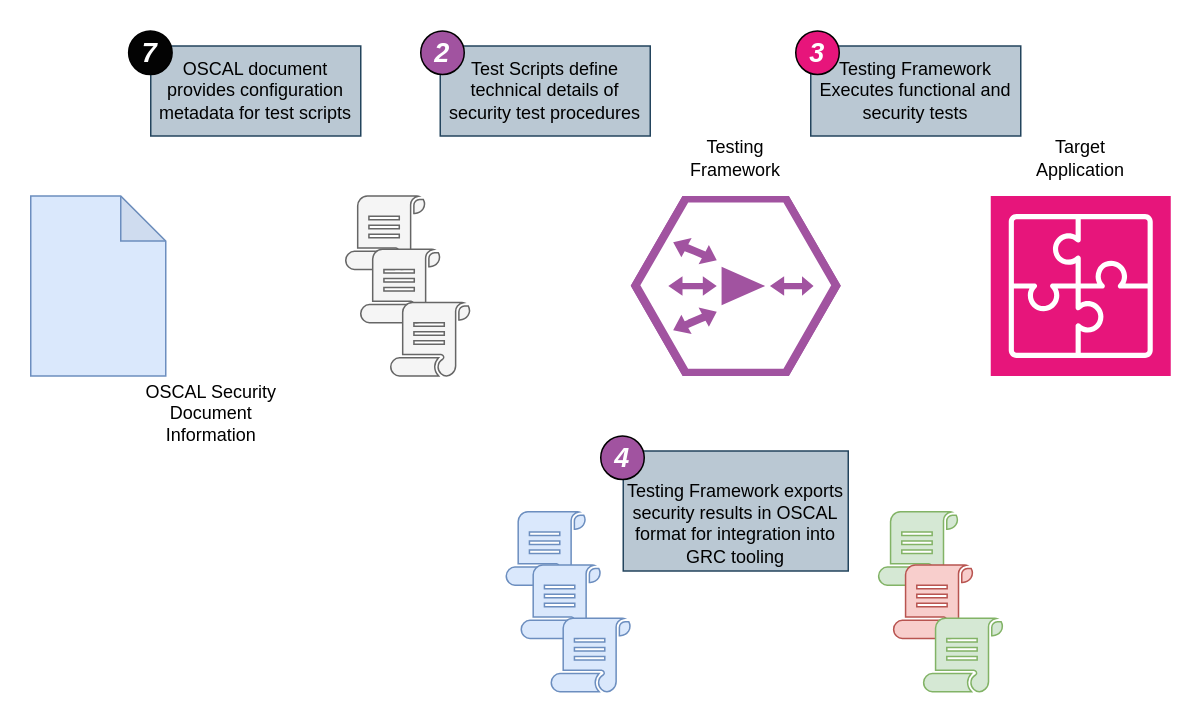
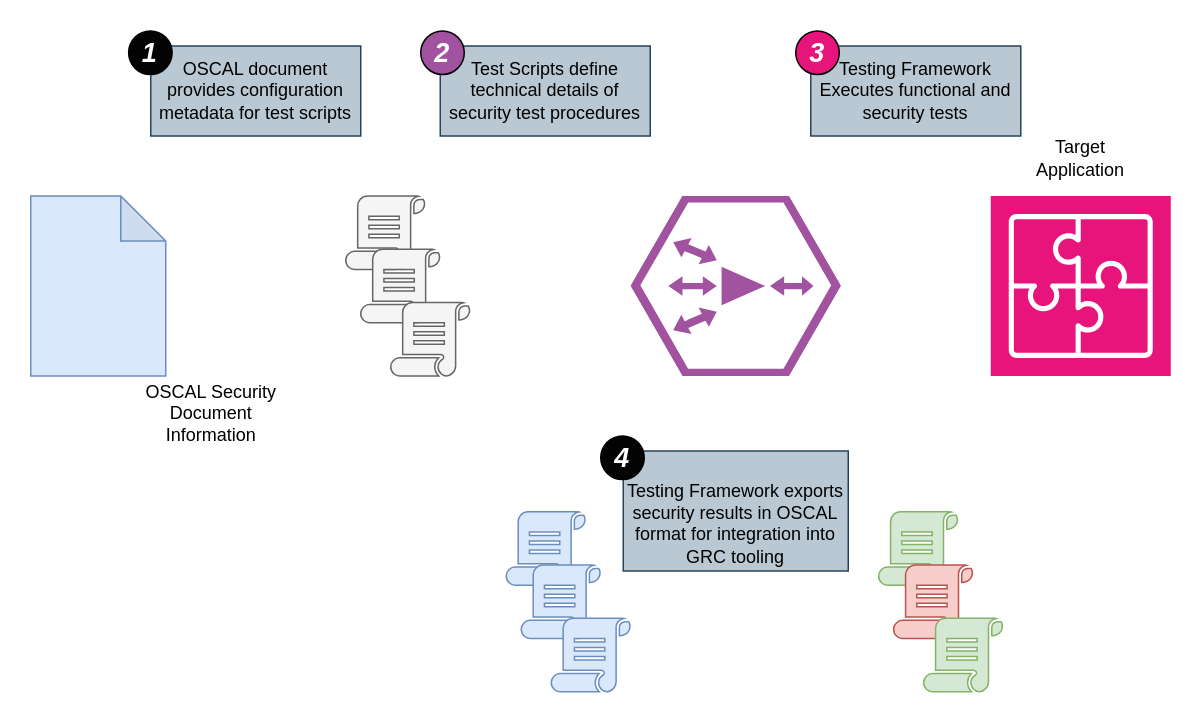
node "7": label "7" -> "1"
node "Testing Framework": removed
node "4": fillcolor #a153a0 -> #030303
